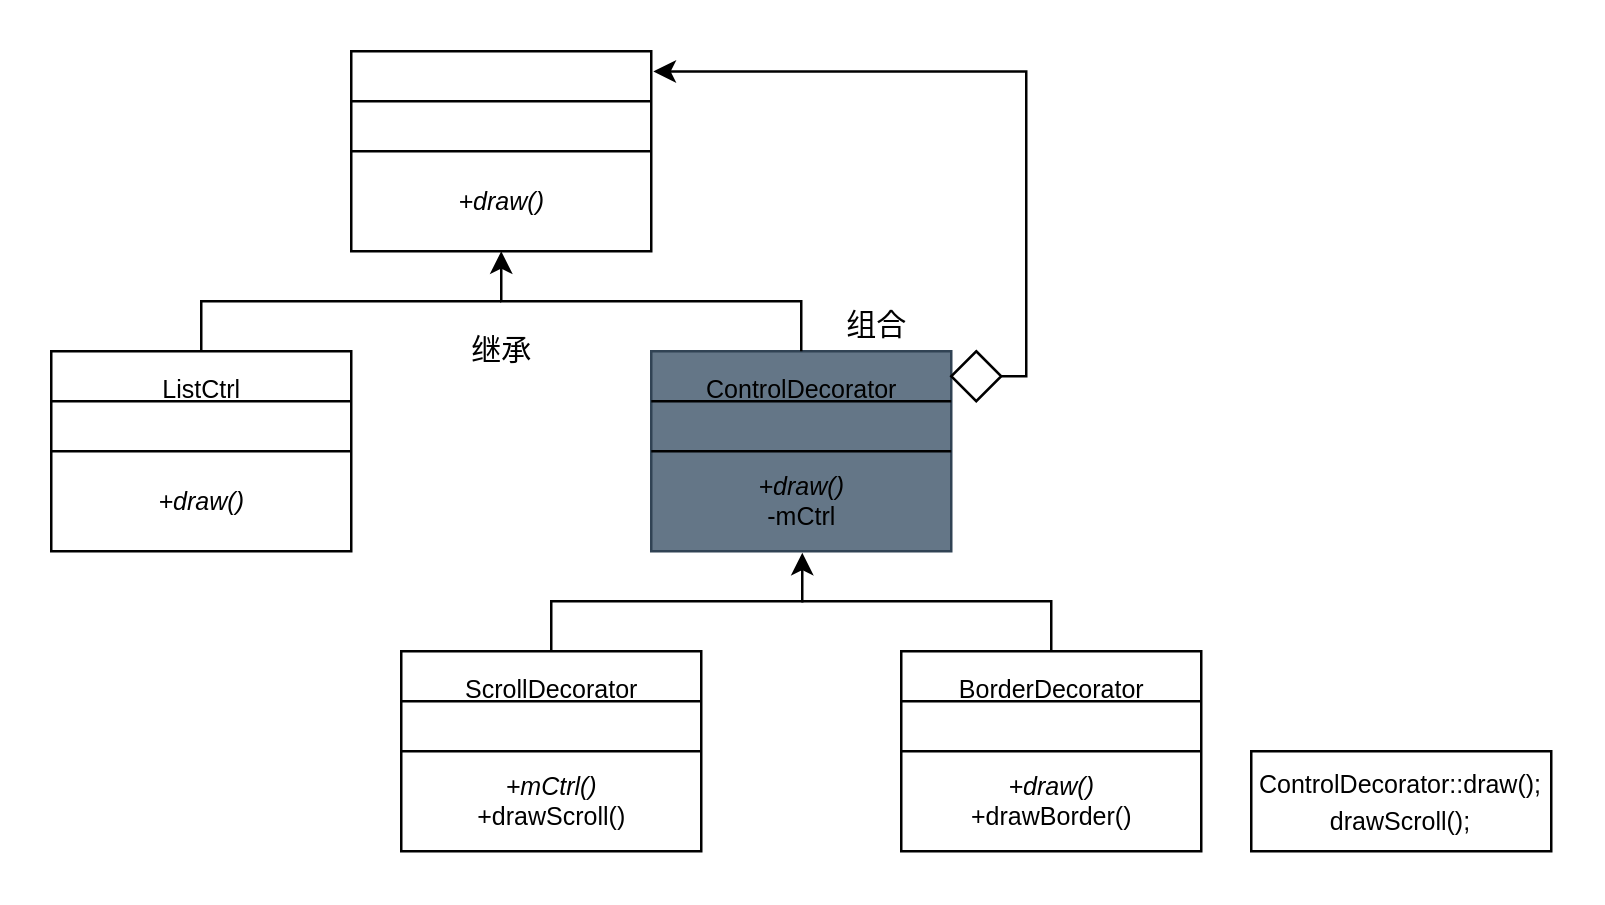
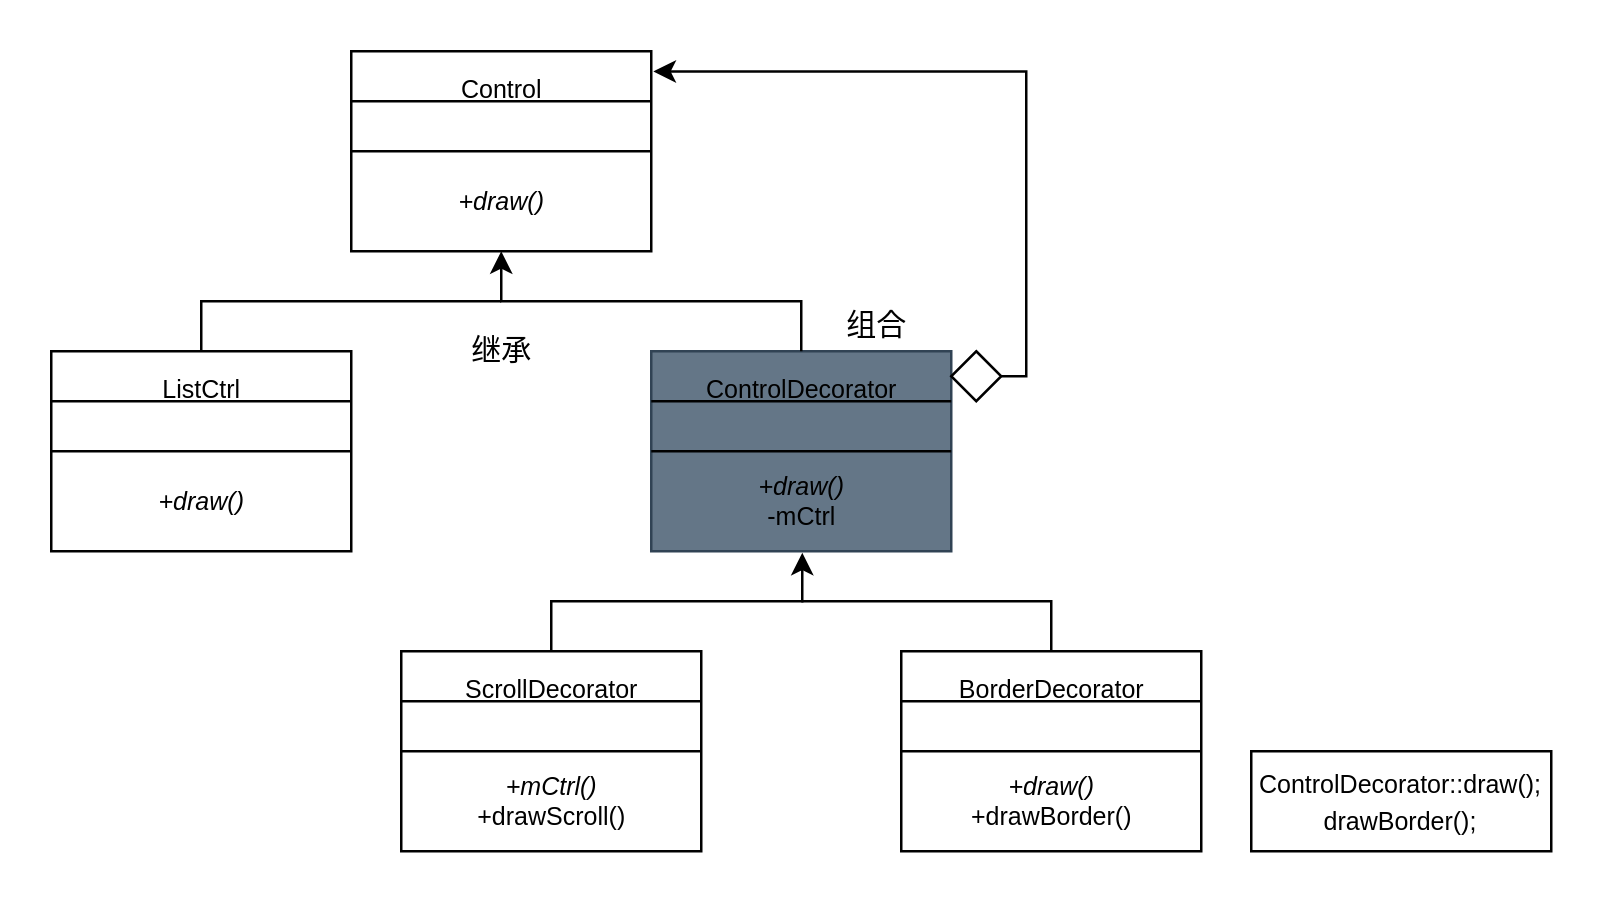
node "Control": added
node "ControlDecorator::draw(); drawScroll();": label "ControlDecorator::draw(); drawScroll();" -> "ControlDecorator::draw(); drawBorder();"
